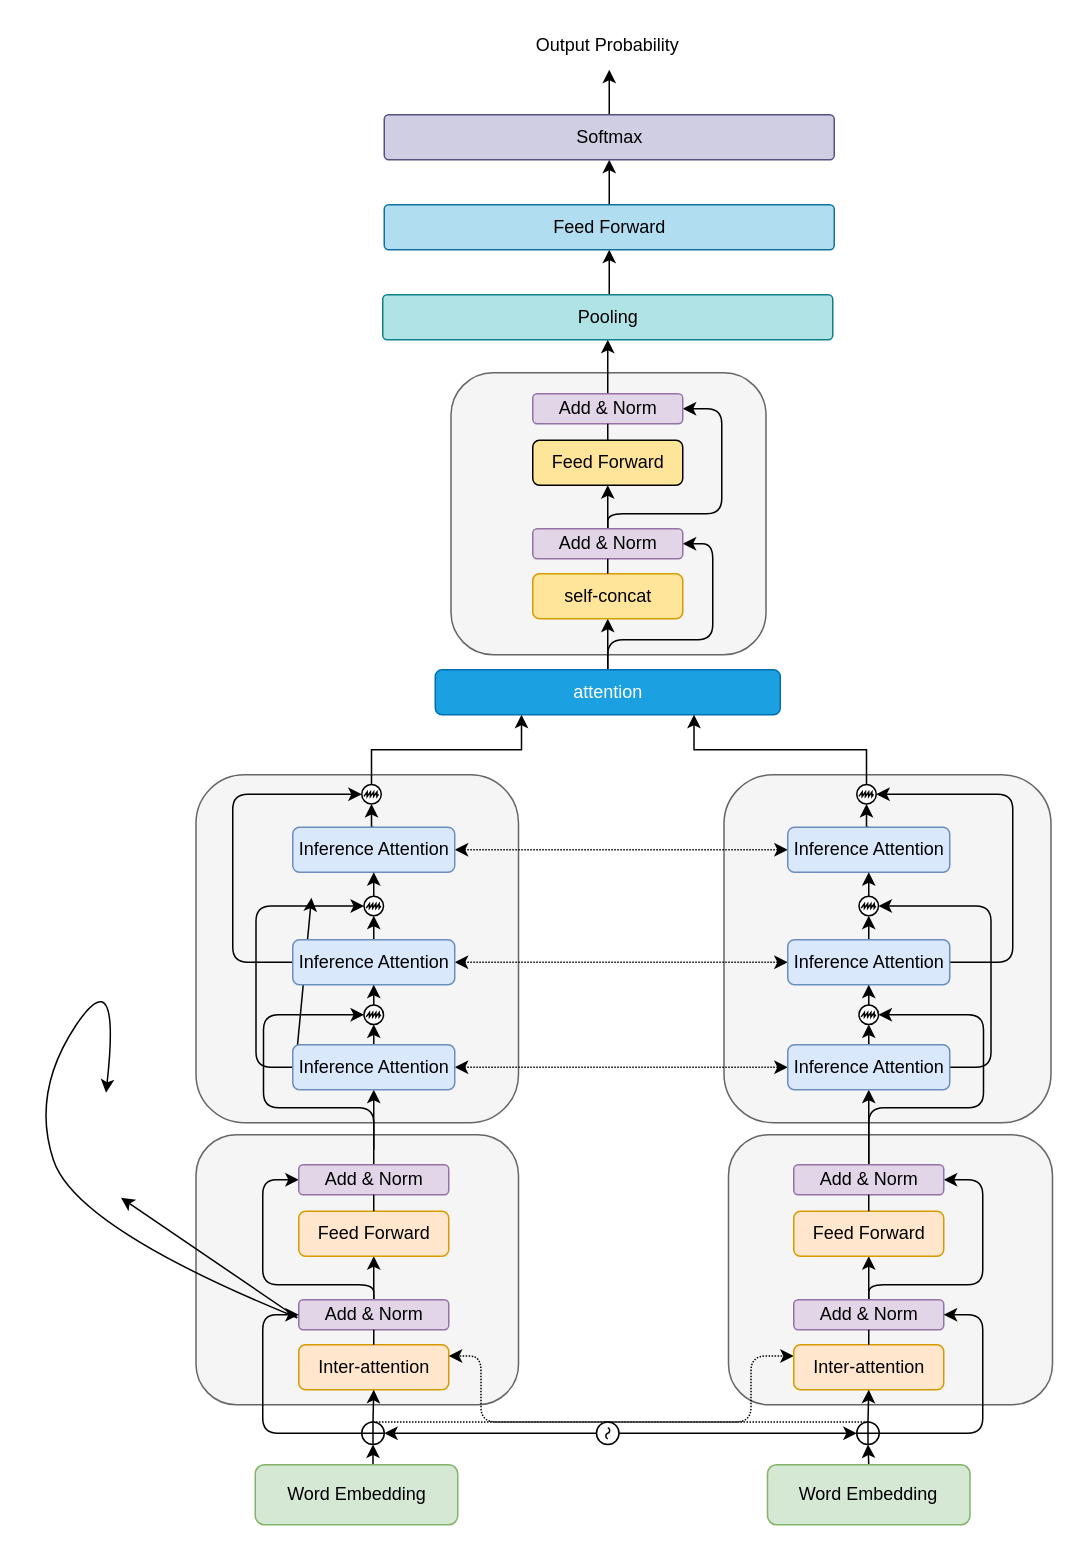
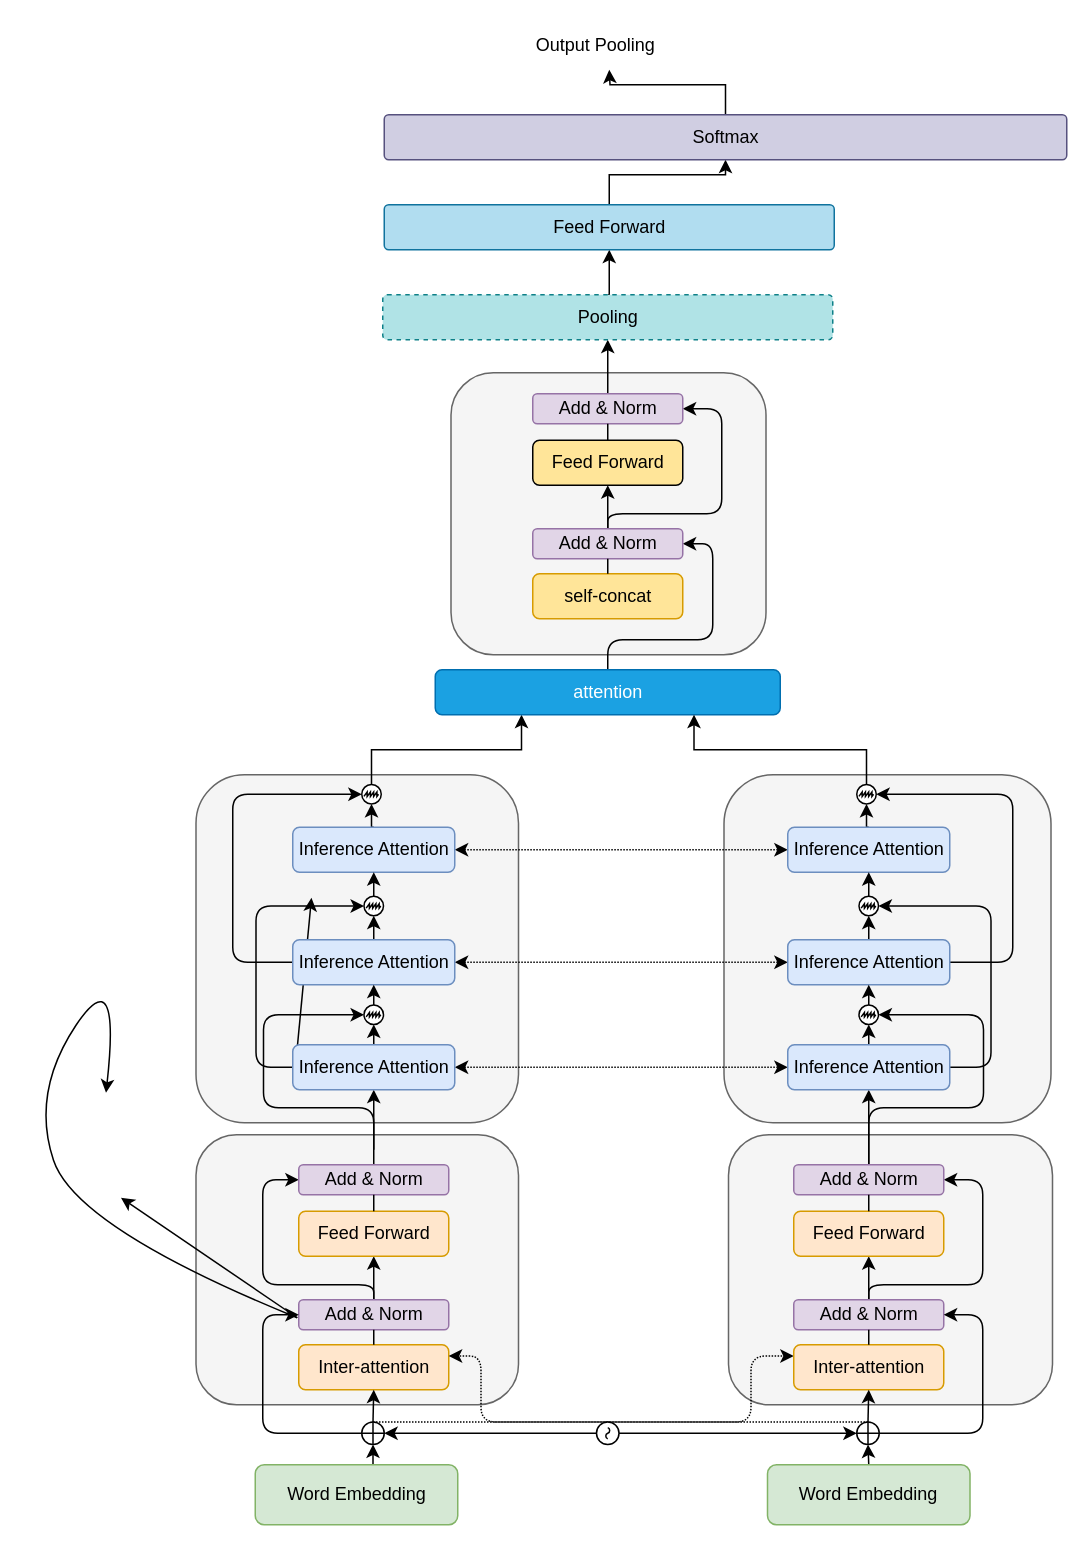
node "Output Probability": label "Output Probability" -> "Output Pooling"
node "Softmax": size 450x45 -> 683x45
node "Pooling": style solid -> dashed
edge "attention" -> "self-concat": removed
